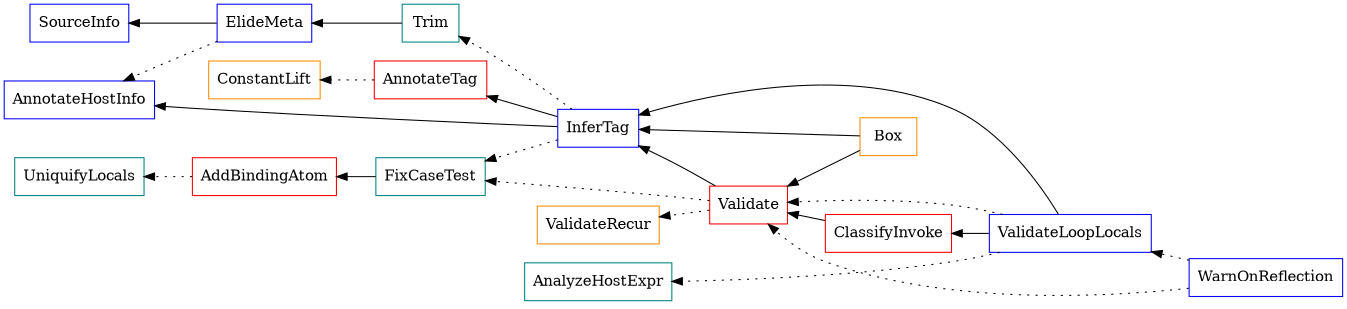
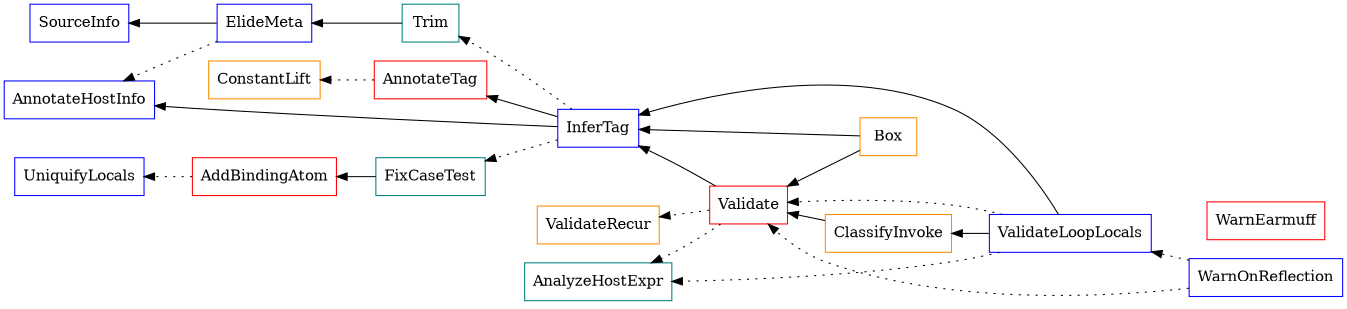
node "UniquifyLocals": color teal -> blue
edge "Validate" -> "FixCaseTest": now "Validate" -> "AnalyzeHostExpr"
node "WarnEarmuff": added
node "ClassifyInvoke": color red -> darkorange
